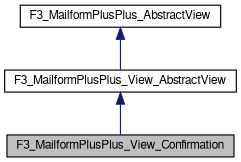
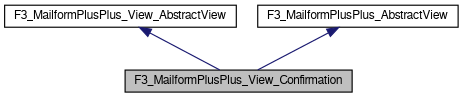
edge "F3_MailformPlusPlus_View_AbstractView" -> "F3_MailformPlusPlus_AbstractView": now "F3_MailformPlusPlus_View_Confirmation" -> "F3_MailformPlusPlus_AbstractView"
